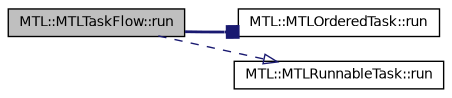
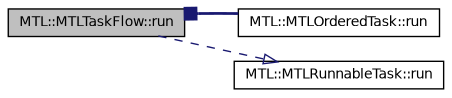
edge "MTL::MTLTaskFlow::run" -> "MTL::MTLOrderedTask::run": reversed
